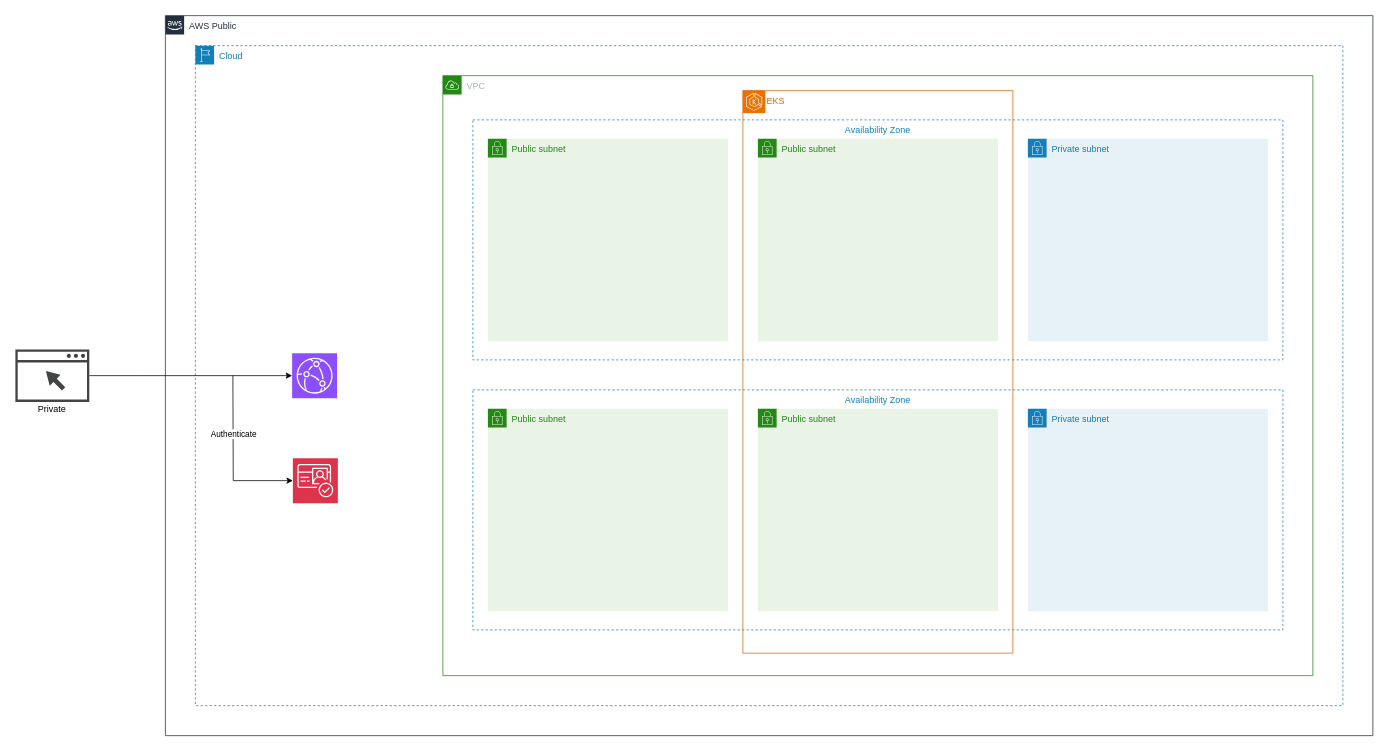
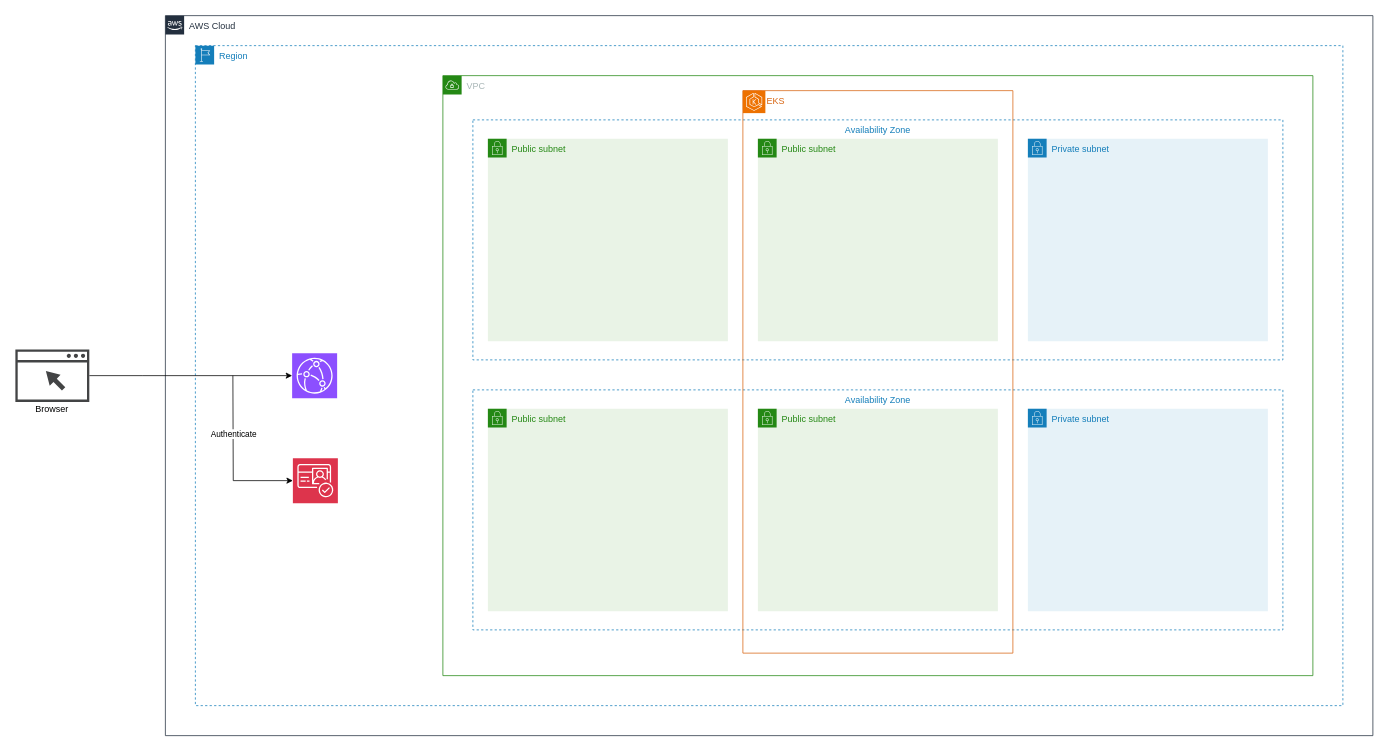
node "AWS Public": label "AWS Public" -> "AWS Cloud"
node "Cloud": label "Cloud" -> "Region"
node "Private": label "Private" -> "Browser"
